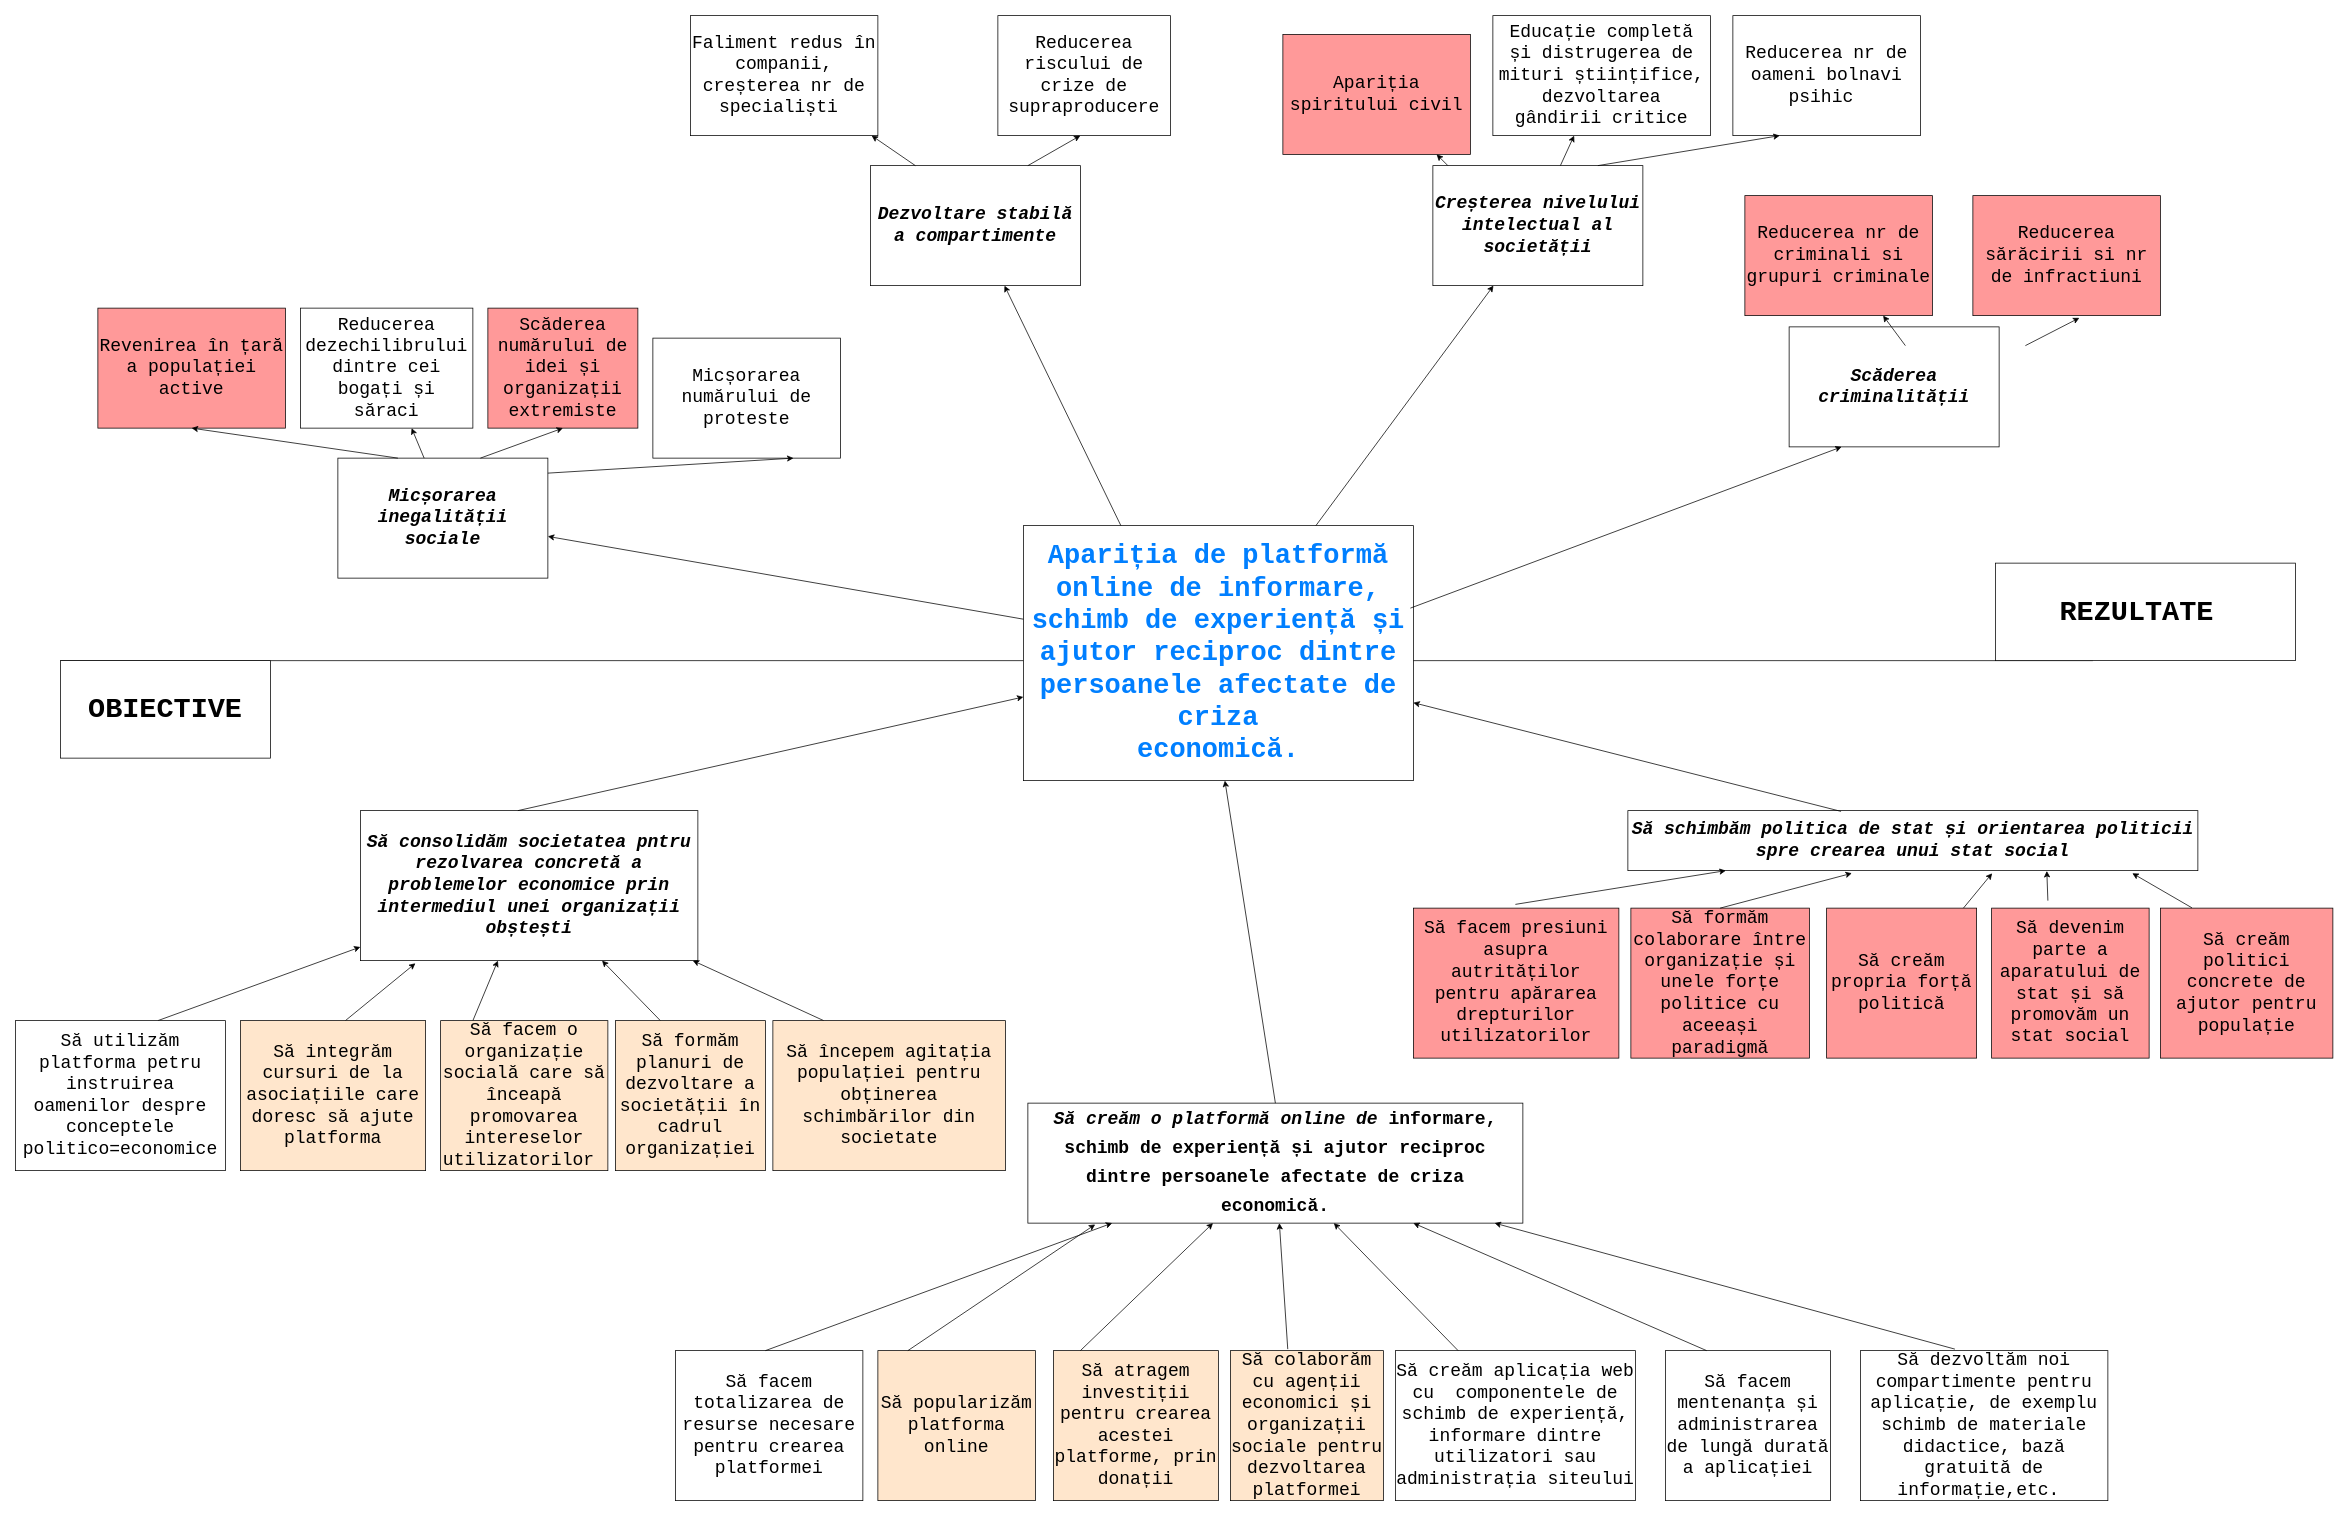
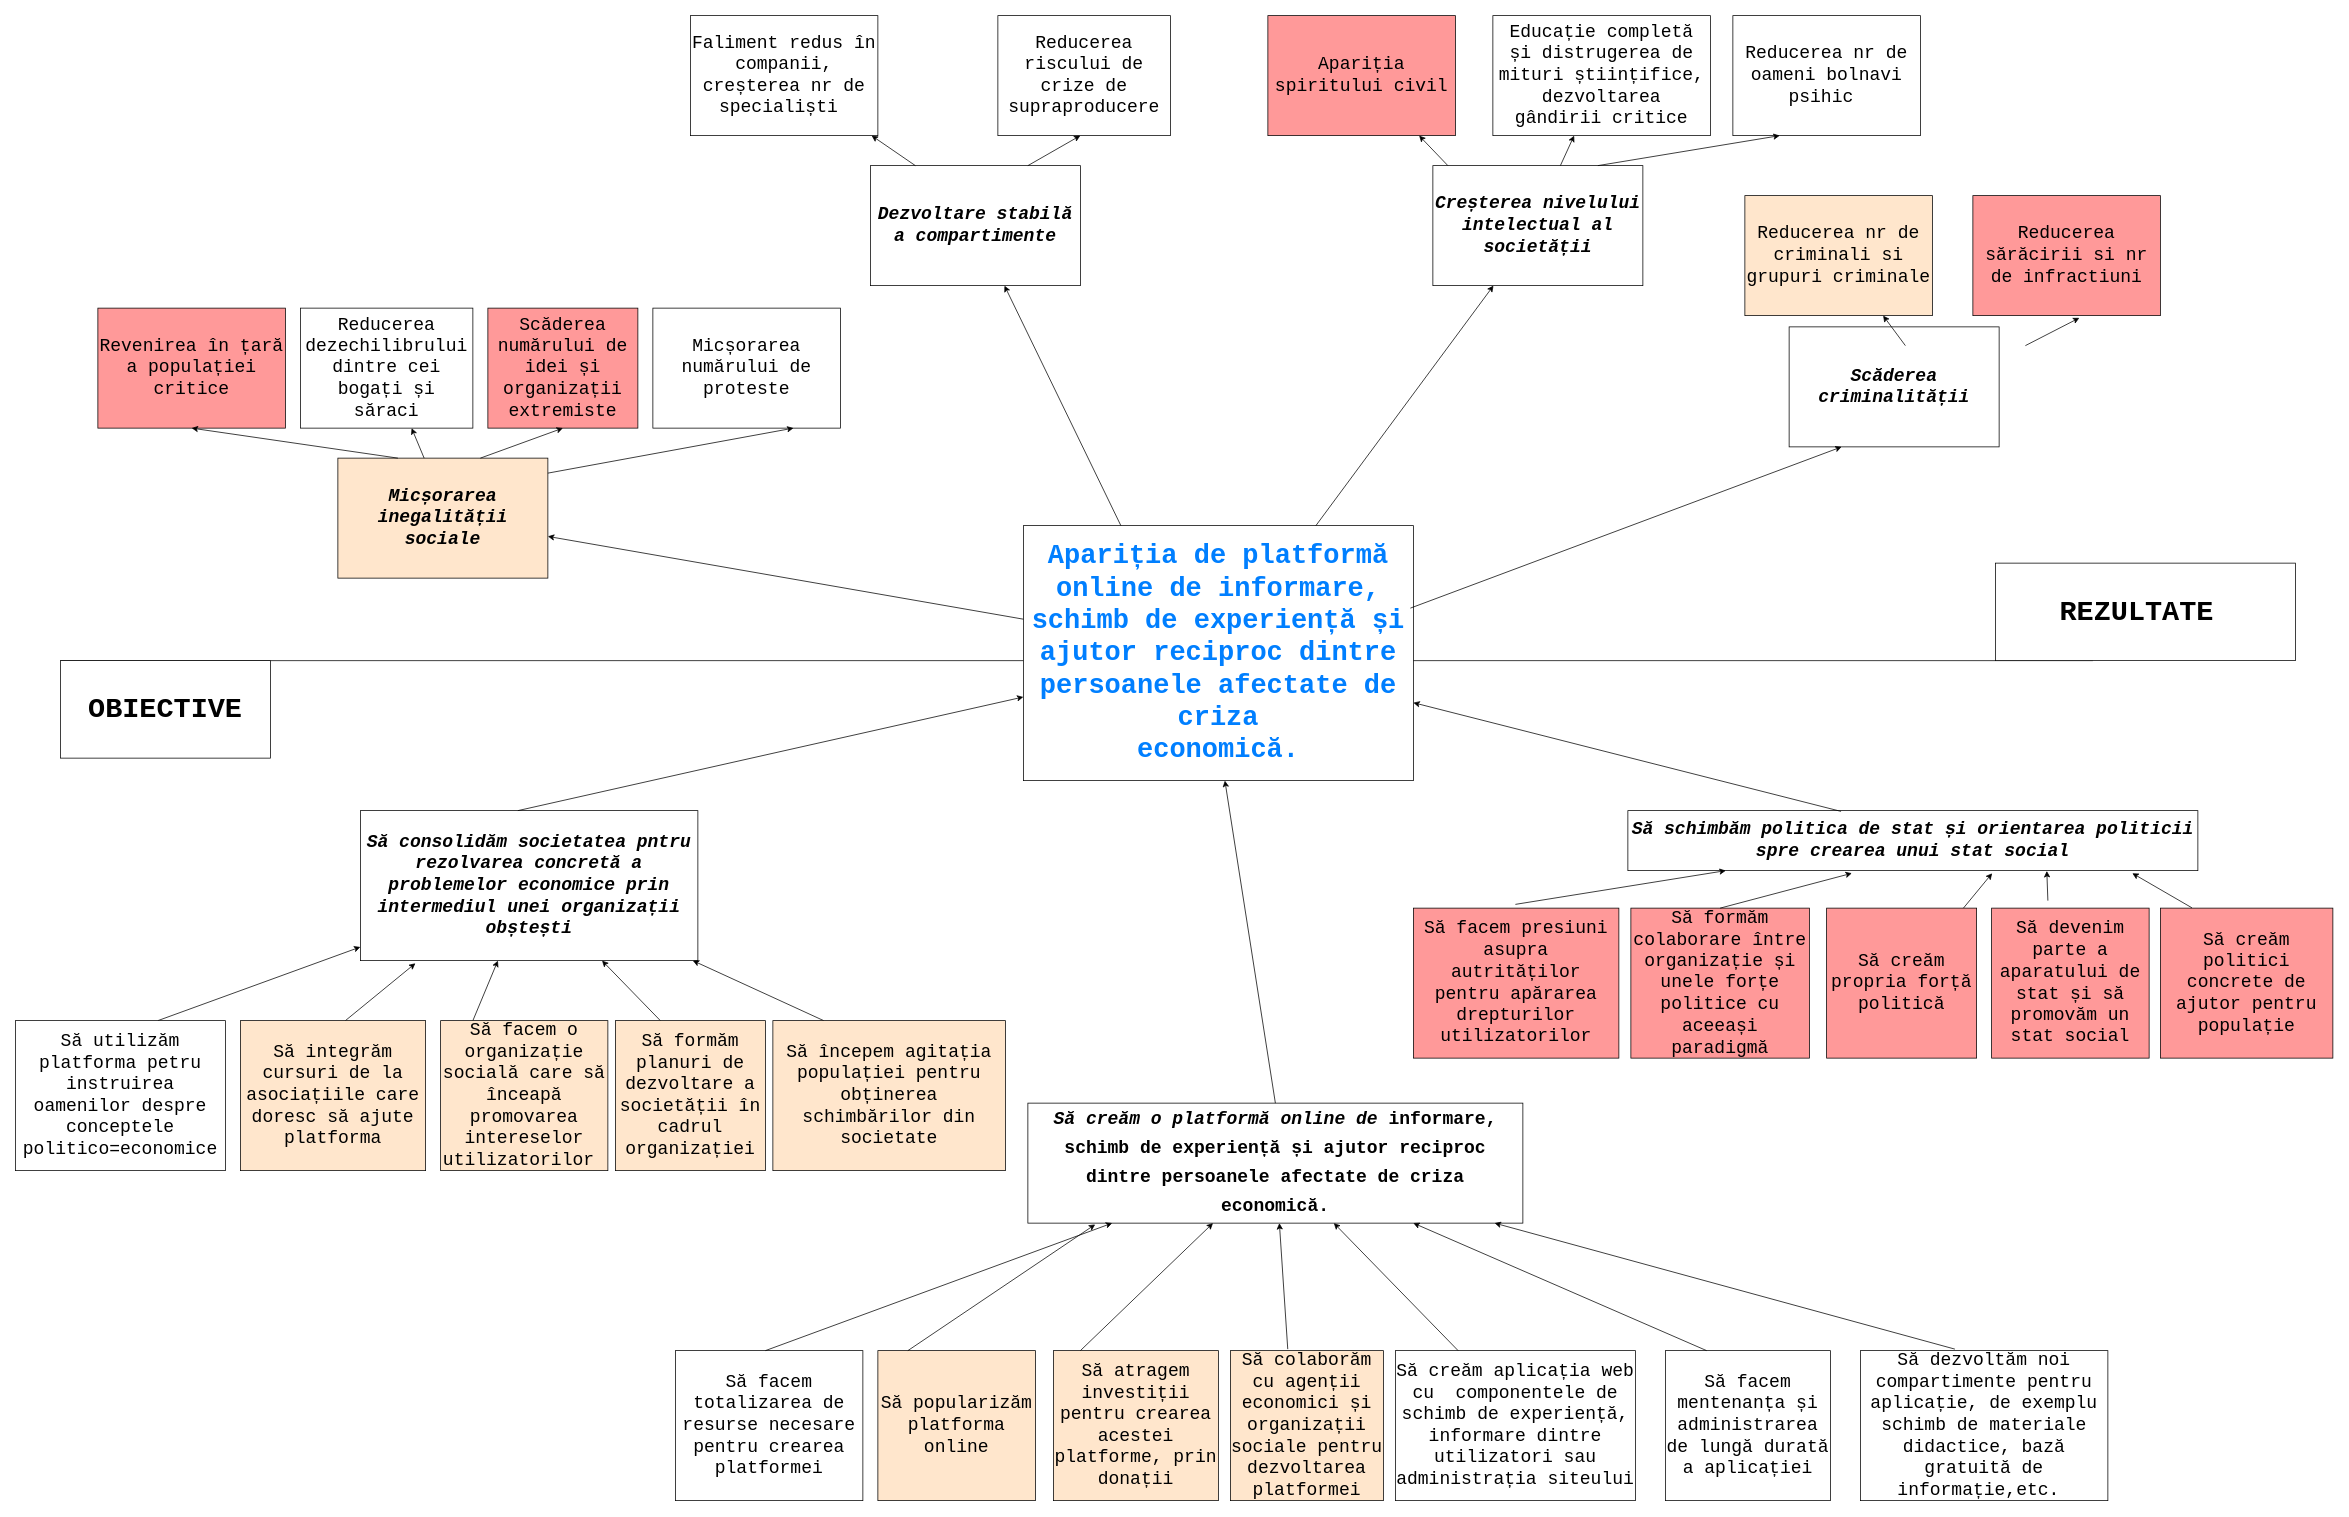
node "Apariția spiritului civil": moved (1377, 94) -> (1362, 75)
node "Reducerea nr de criminali si grupuri criminale": fillcolor #ff9999 -> #ffe6cc
node "Revenirea în țară a populației active": label "Revenirea în țară a populației active" -> "Revenirea în țară a populației critice"
node "Micșorarea numărului de proteste": moved (747, 398) -> (747, 368)
node "Micșorarea inegalității sociale": fillcolor #ffffff -> #ffe6cc
